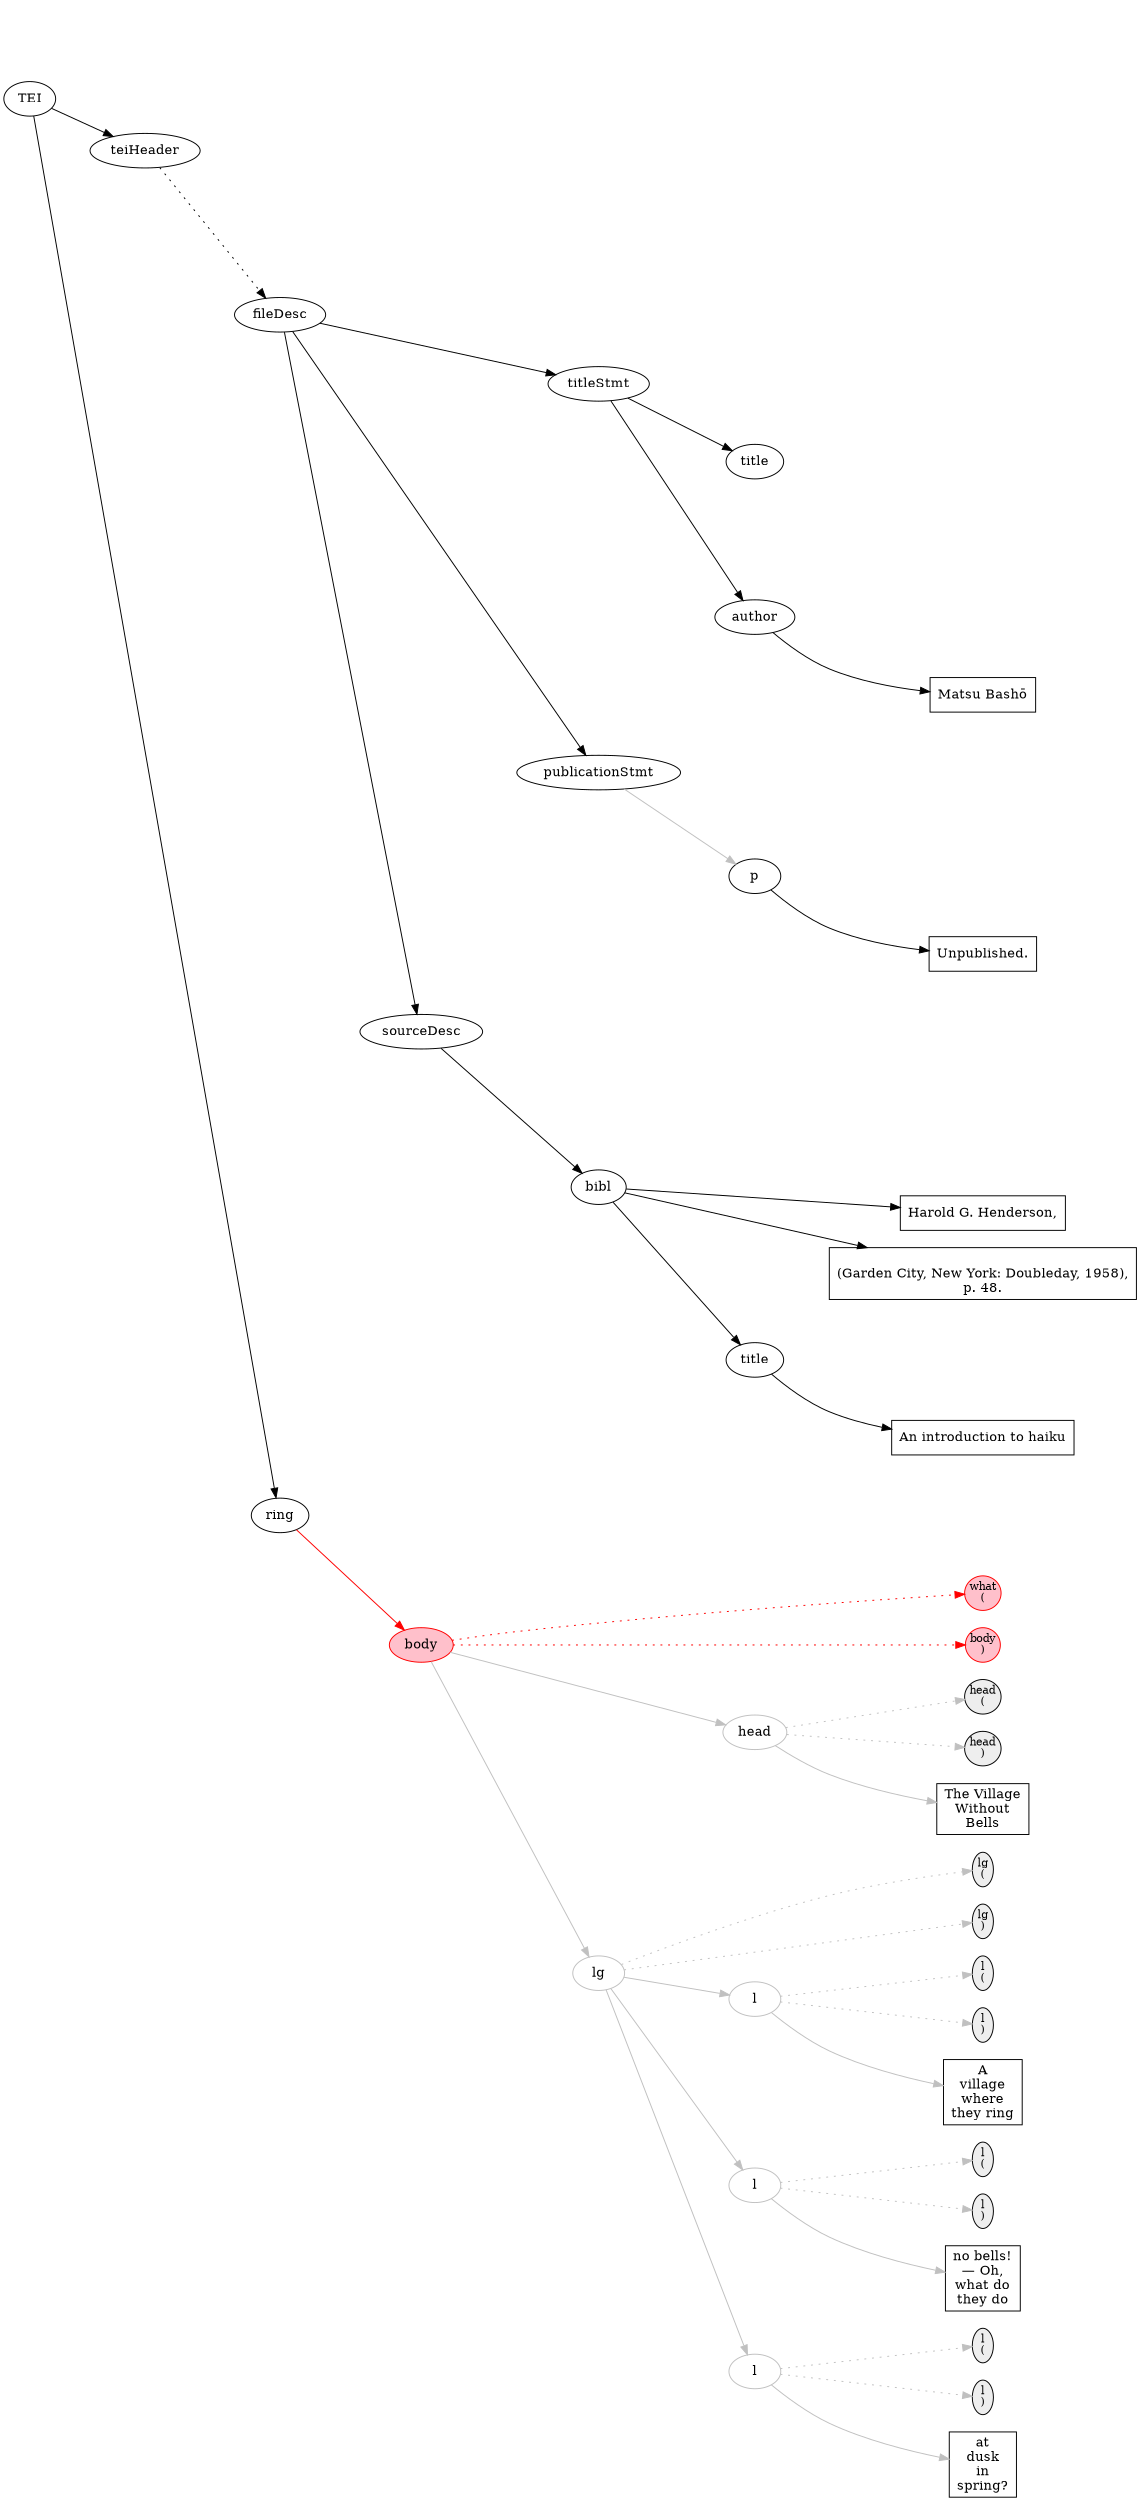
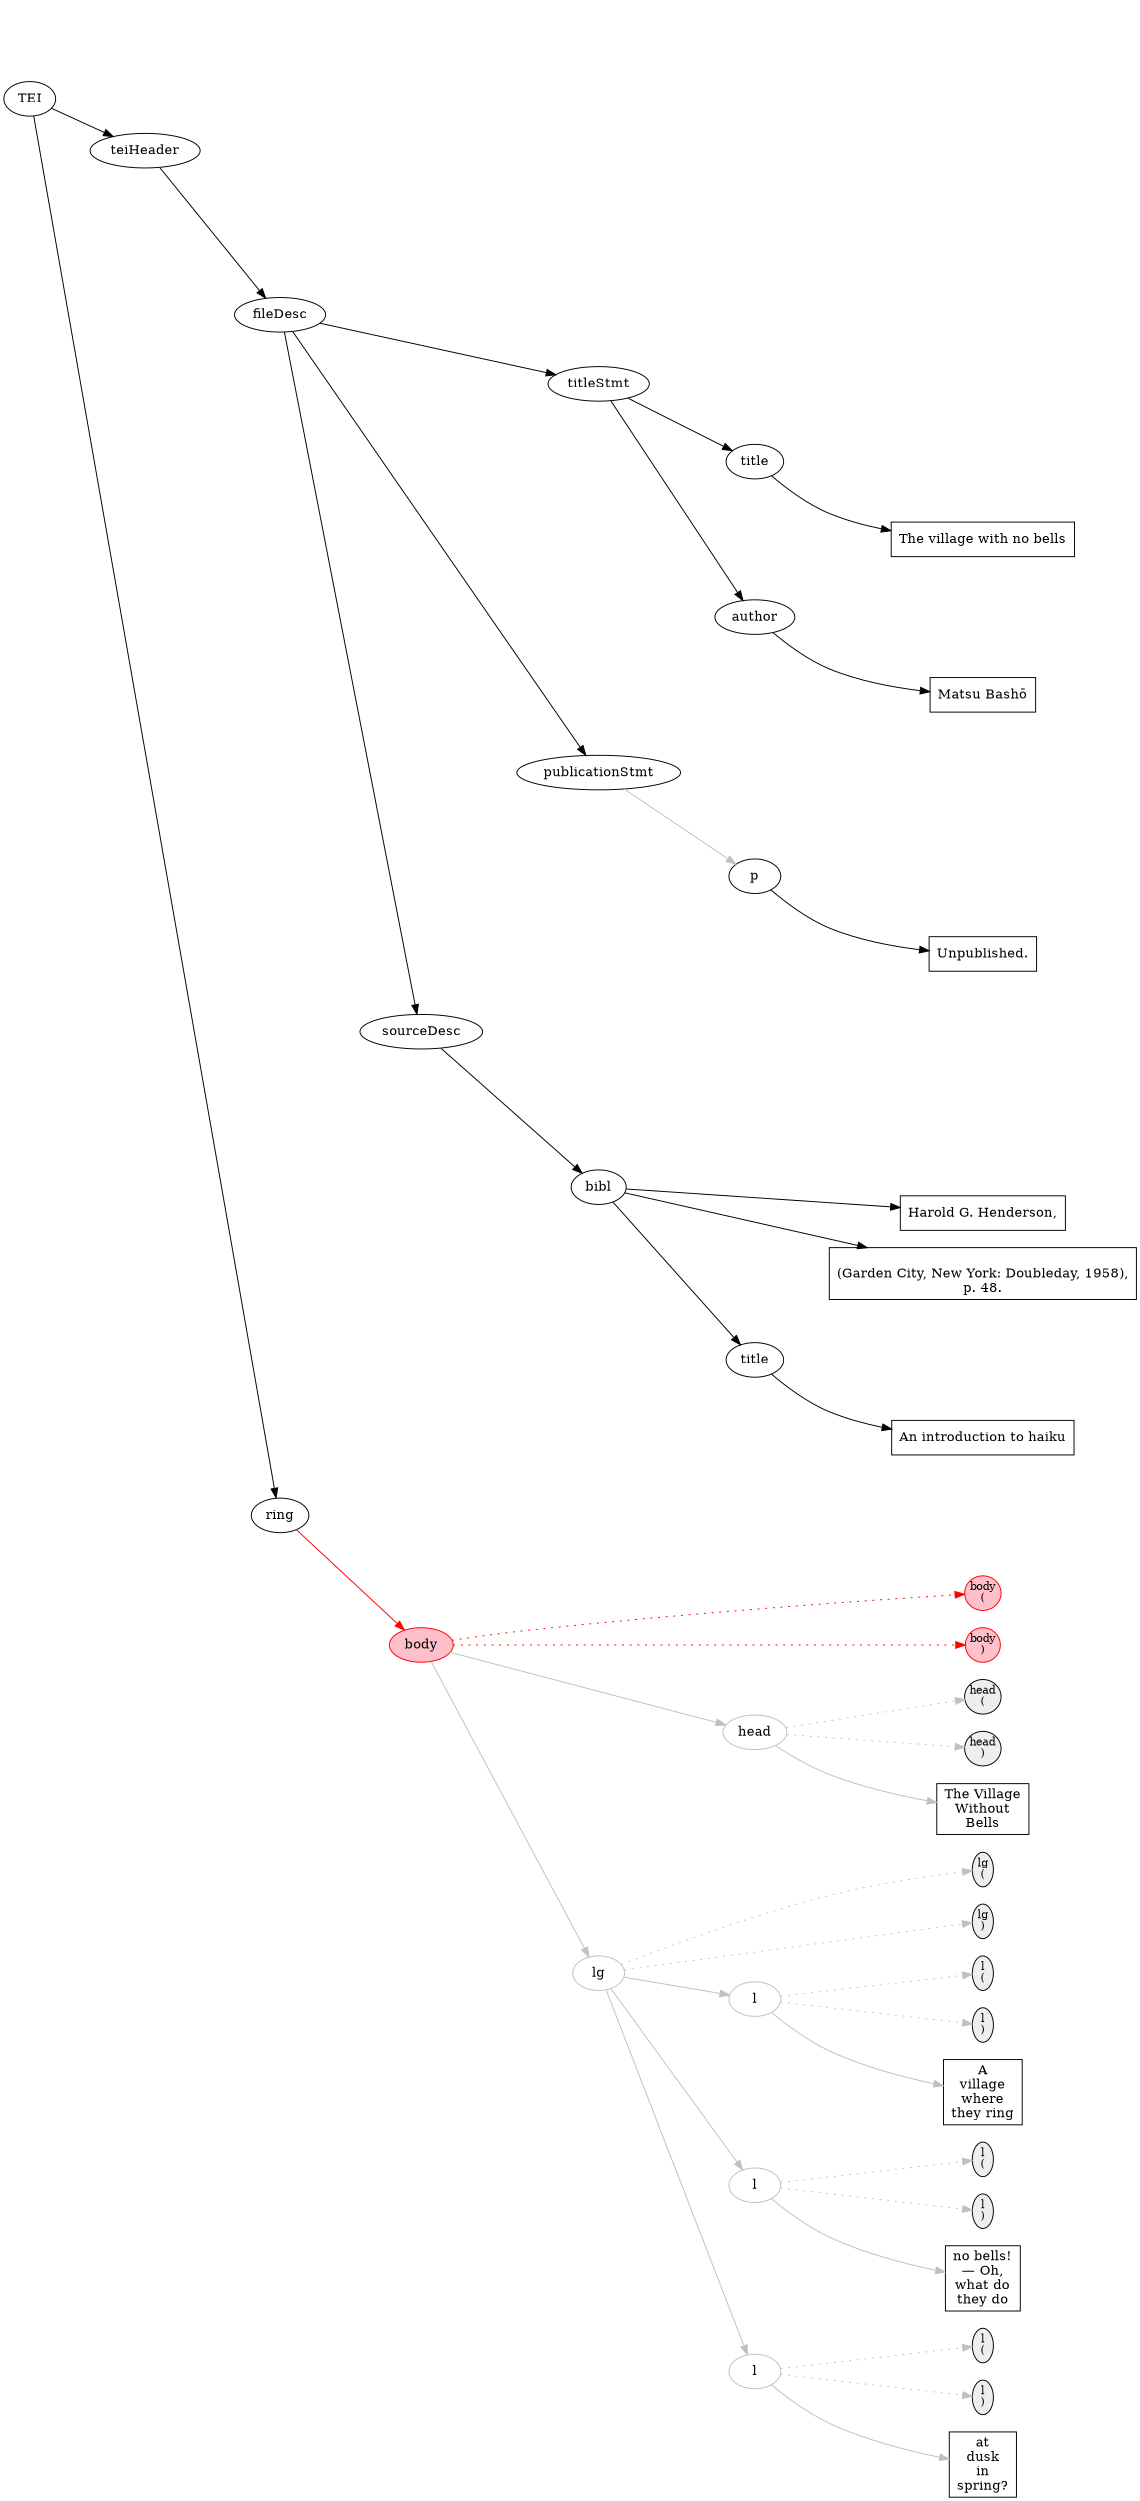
edge "teiHeader" -> "fileDesc": style dotted -> solid
node "The village with no bells": added
node "what (": label "what (" -> "body ("
